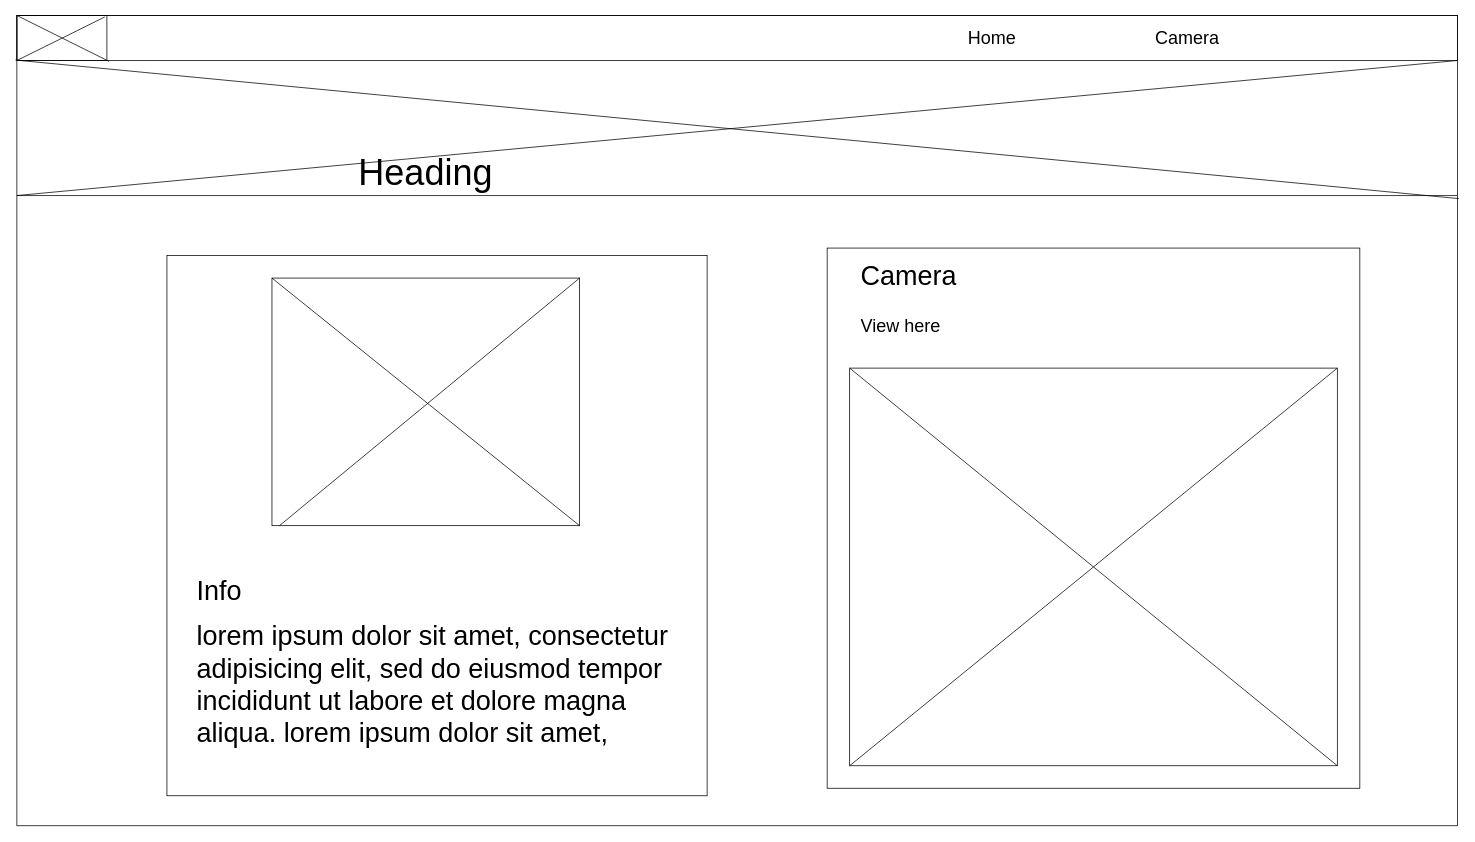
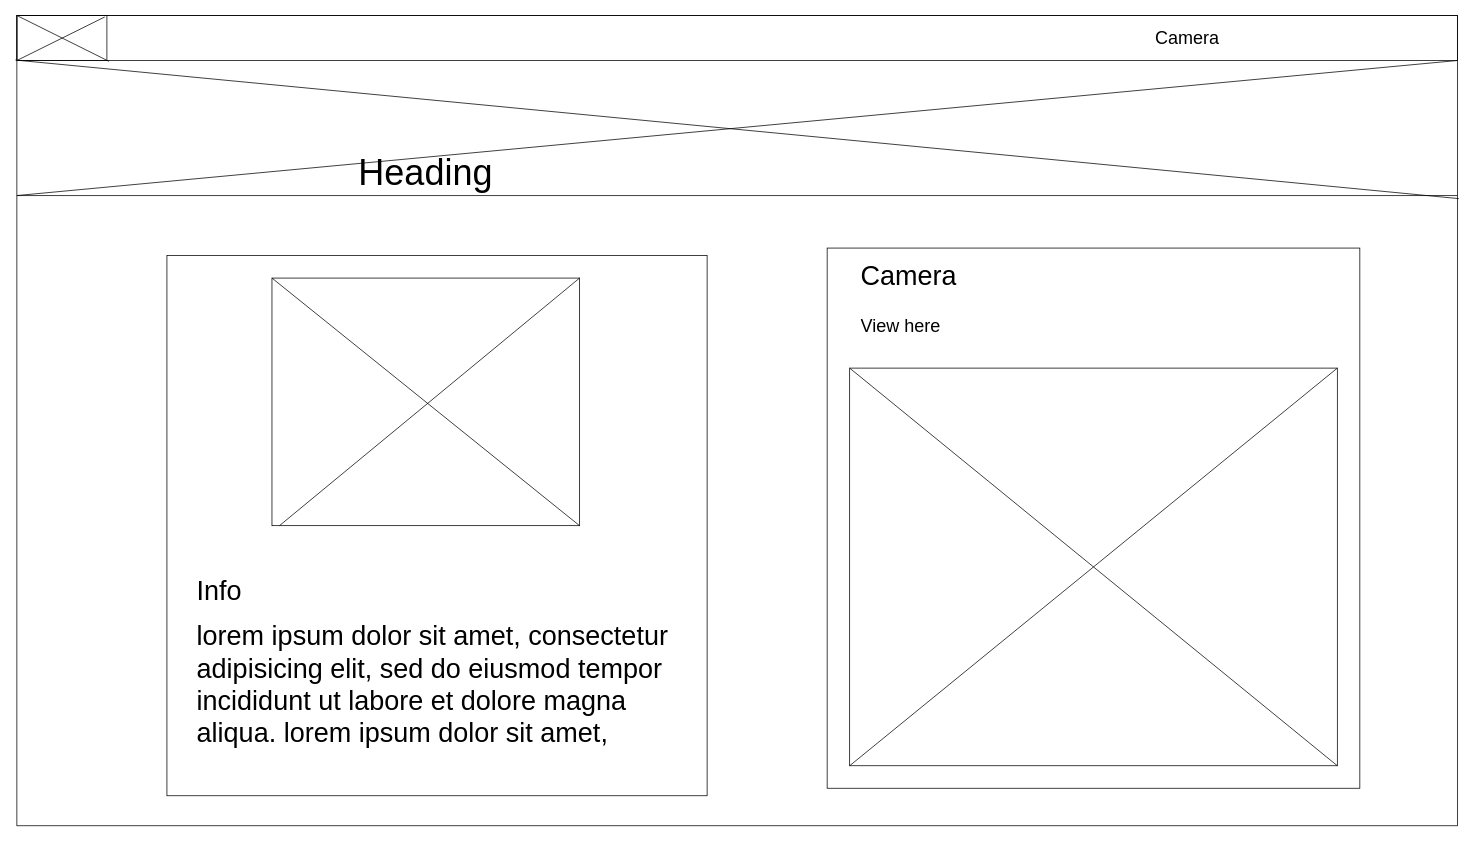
node "Home": removed
